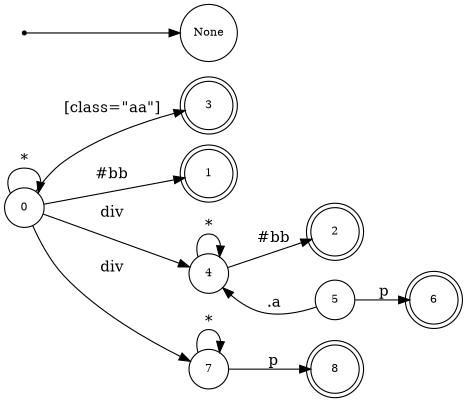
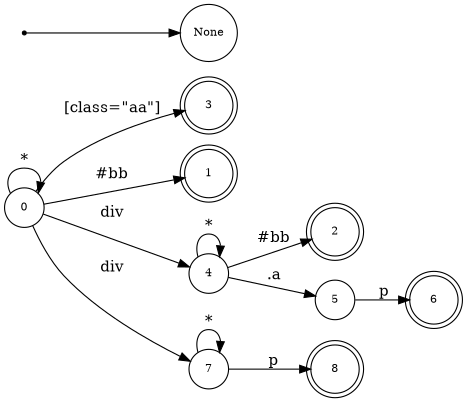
edge "5" -> "4": reversed
